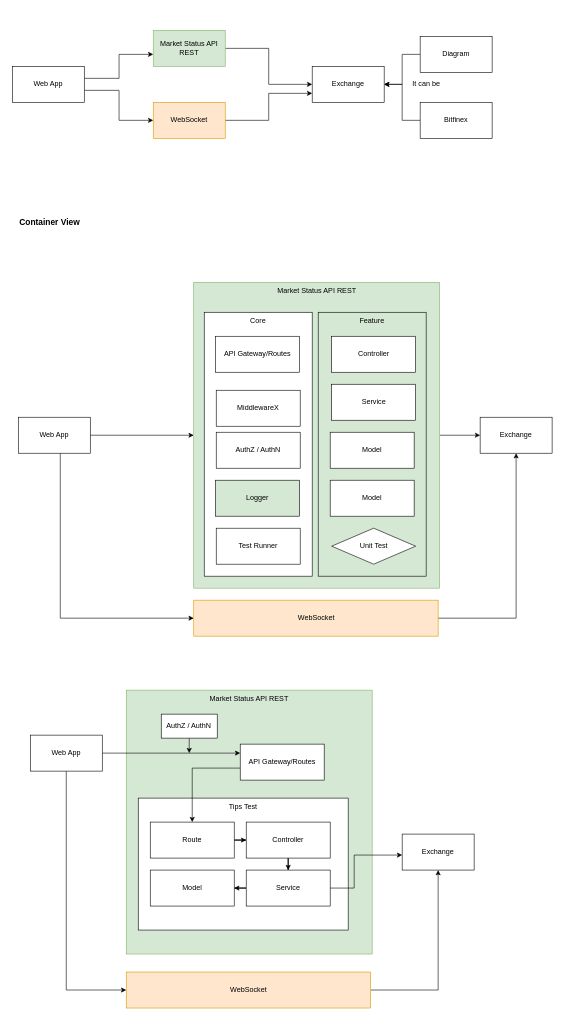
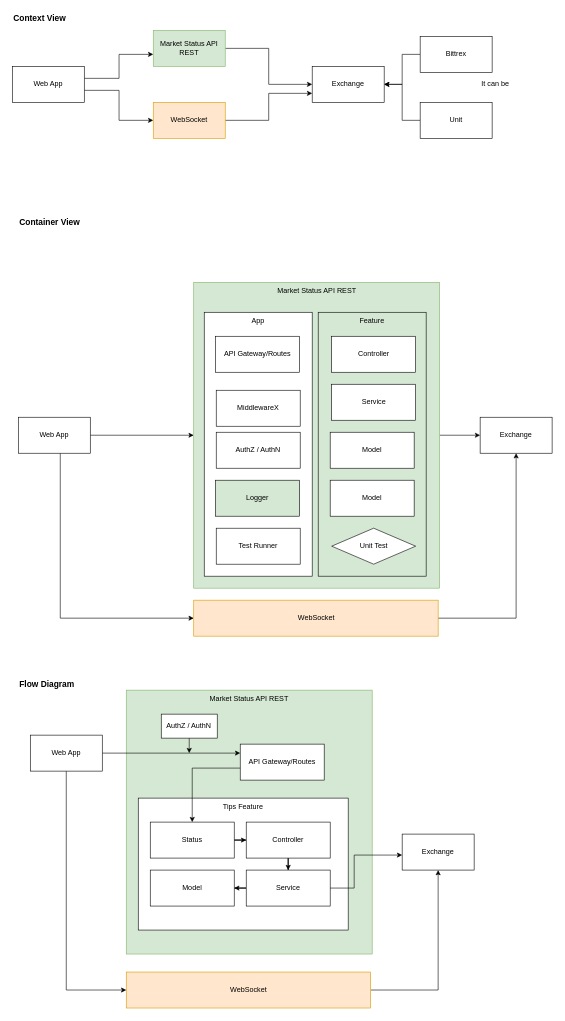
node "Context View": added
node "Diagram": label "Diagram" -> "Bittrex"
node "It can be": moved (426, 84) -> (495, 84)
node "Bitfinex": label "Bitfinex" -> "Unit"
node "Core": label "Core" -> "App"
node "Flow Diagram": added
node "Tips Test": label "Tips Test" -> "Tips Feature"
node "Route": label "Route" -> "Status"
